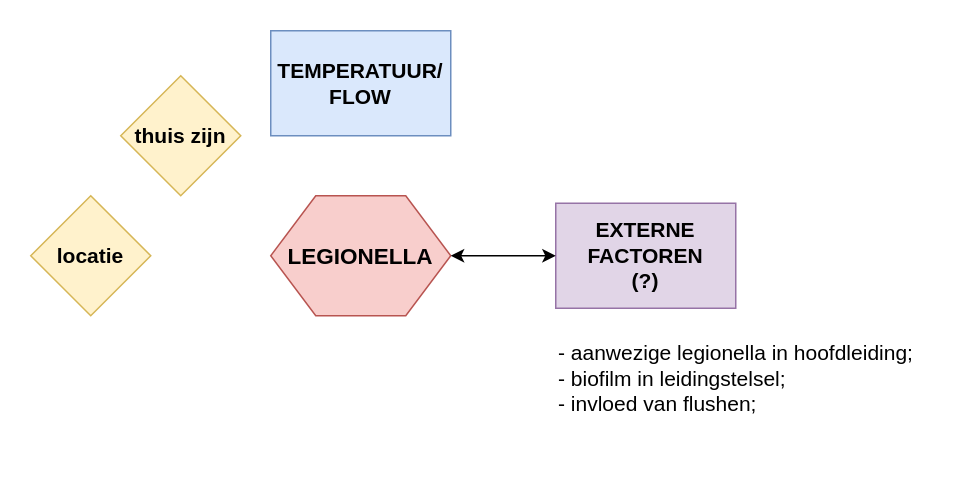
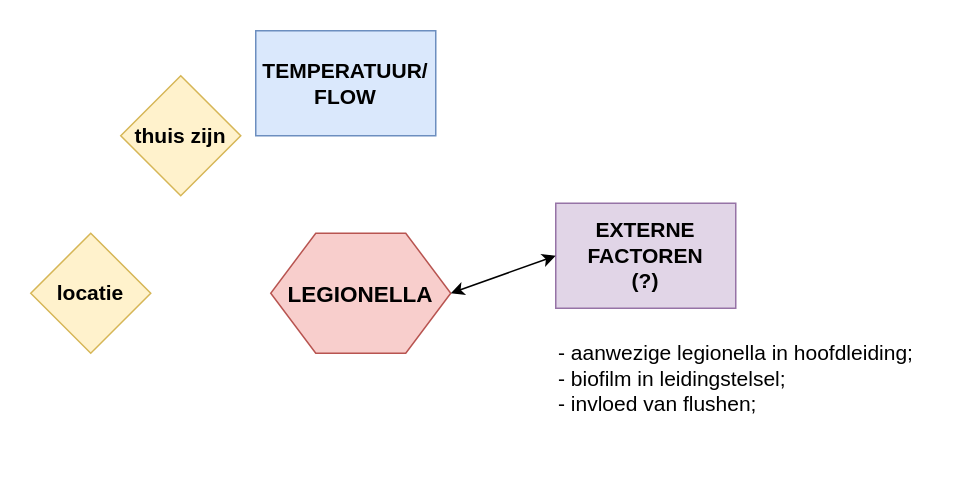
node "TEMPERATUUR/ FLOW": moved (361, 83) -> (346, 83)
node "locatie": moved (91, 256) -> (91, 293)
node "LEGIONELLA": moved (361, 256) -> (361, 293)
